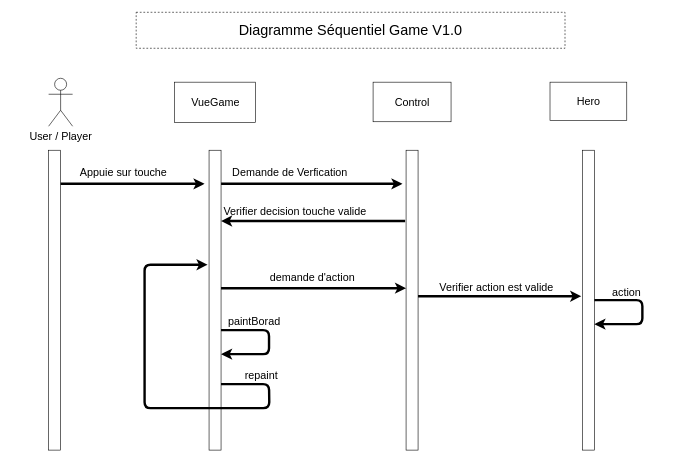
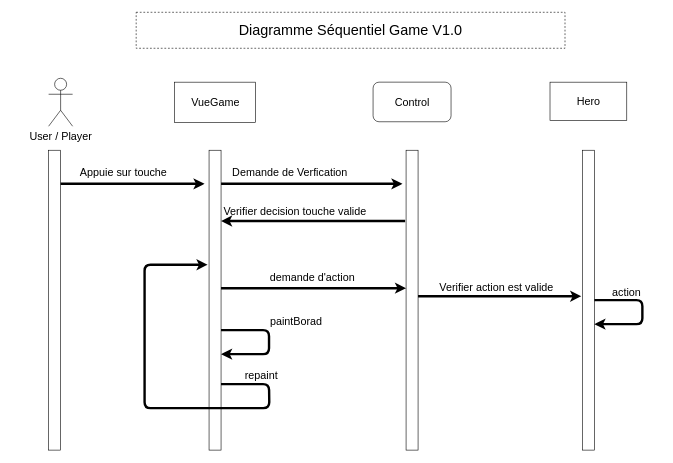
node "Control": shape rectangle -> rounded rectangle
node "paintBorad": moved (254, 322) -> (296, 322)
